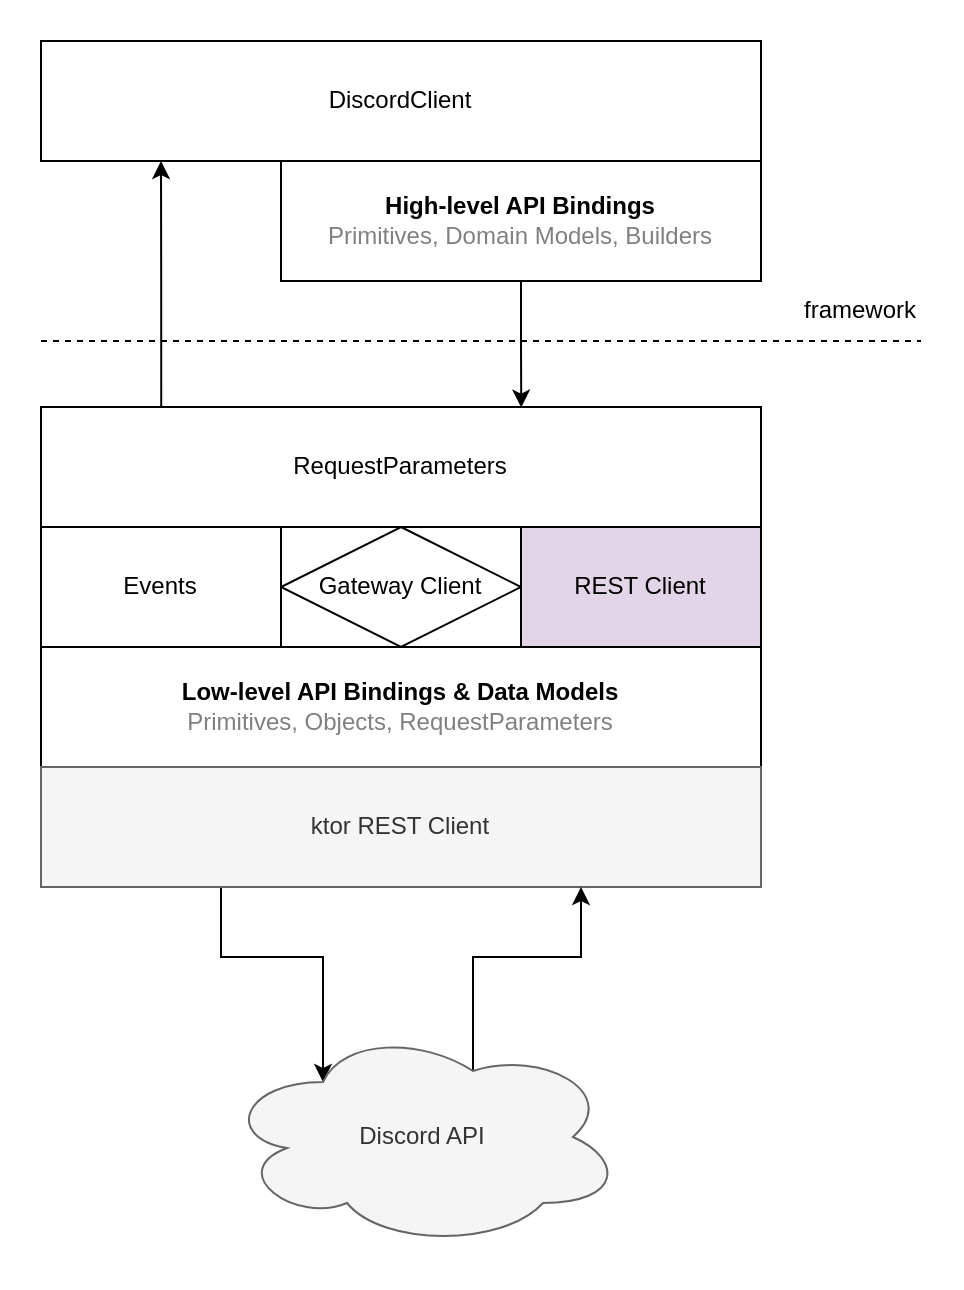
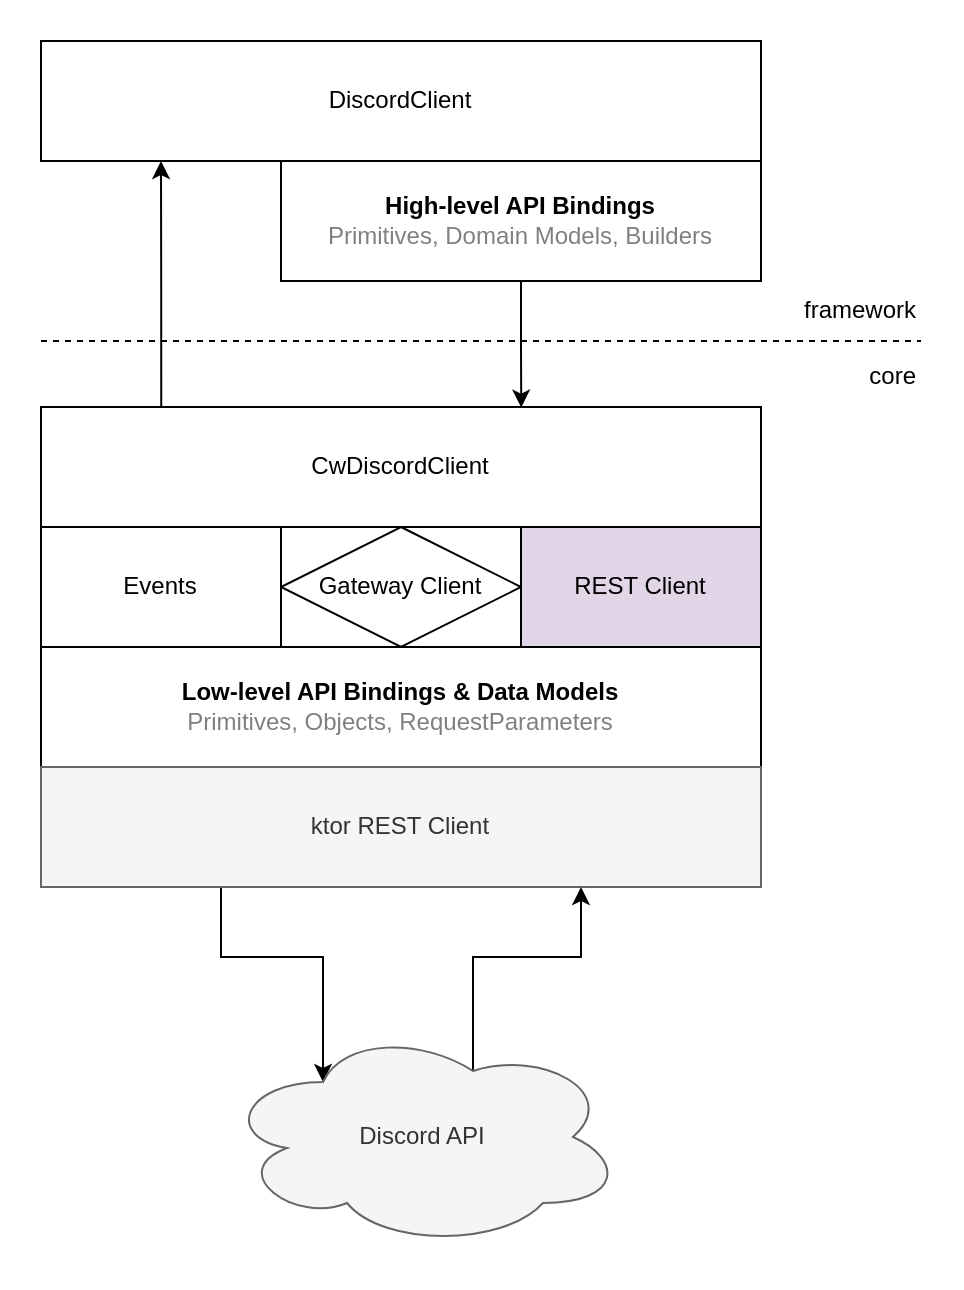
node "core": added
node "RequestParameters": label "RequestParameters" -> "CwDiscordClient"
